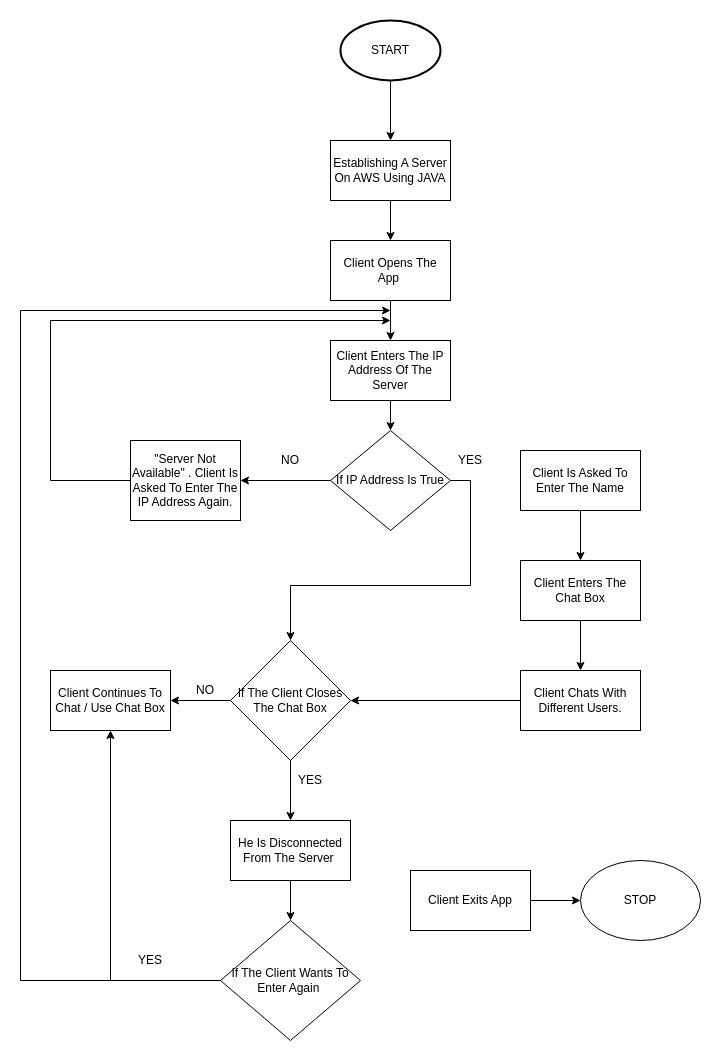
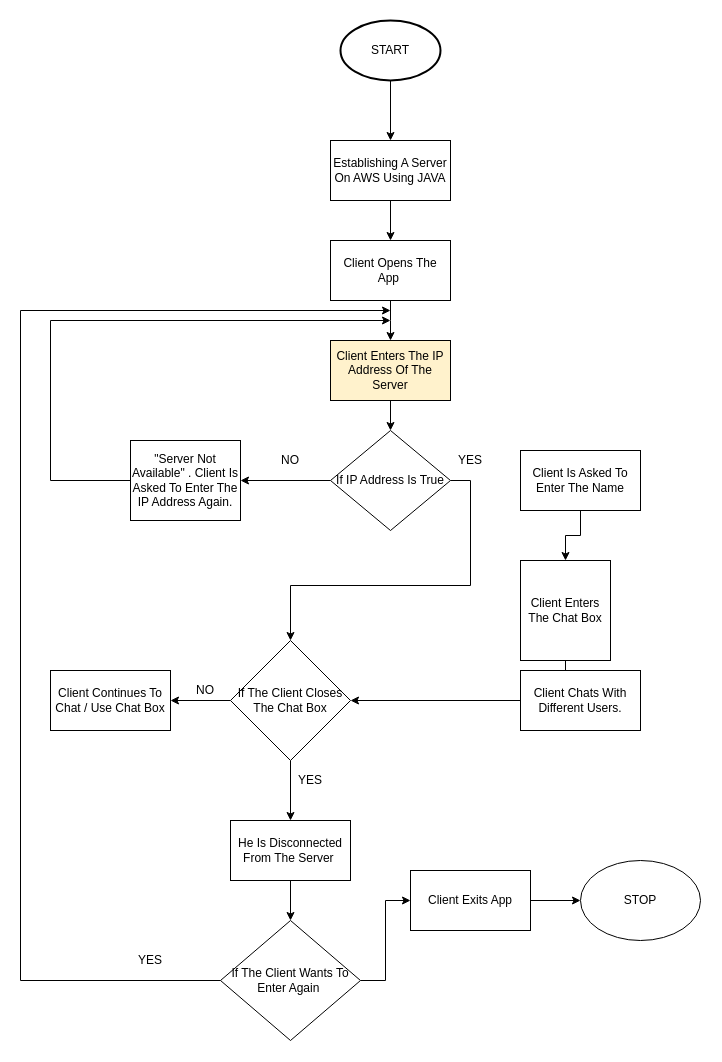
node "Client Enters The IP Address Of The Server": fillcolor #ffffff -> #fff2cc
node "Client Enters The Chat Box": size 120x60 -> 90x100
edge "If The Client Wants To Enter Again" -> "Client Continues To Chat / Use Chat Box": now "If The Client Wants To Enter Again" -> "Client Exits App"
